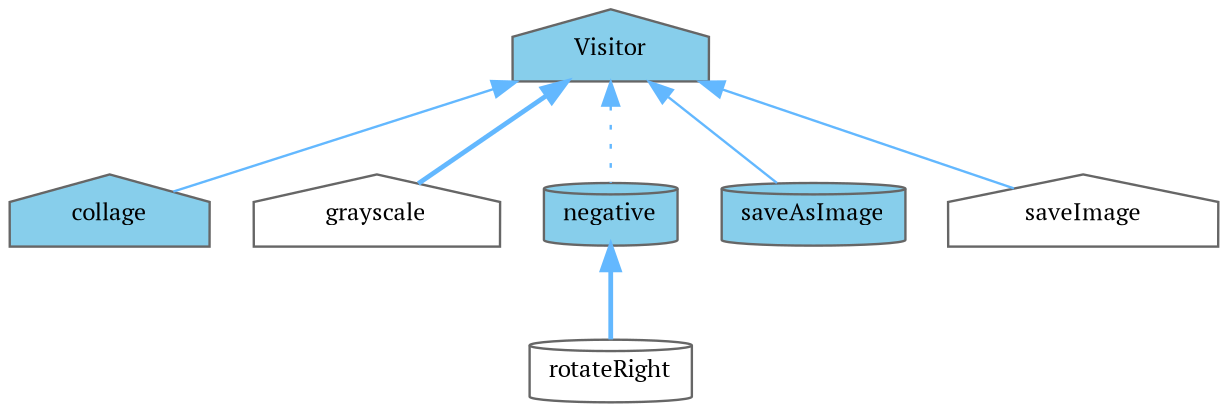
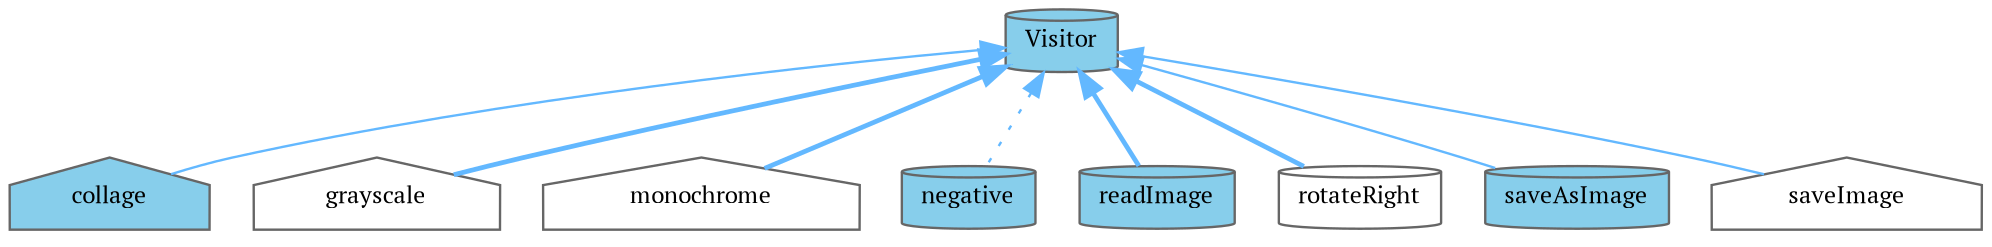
node "Visitor": shape house -> cylinder
node "monochrome": added
node "readImage": added
edge "rotateRight" -> "negative": now "rotateRight" -> "Visitor"
